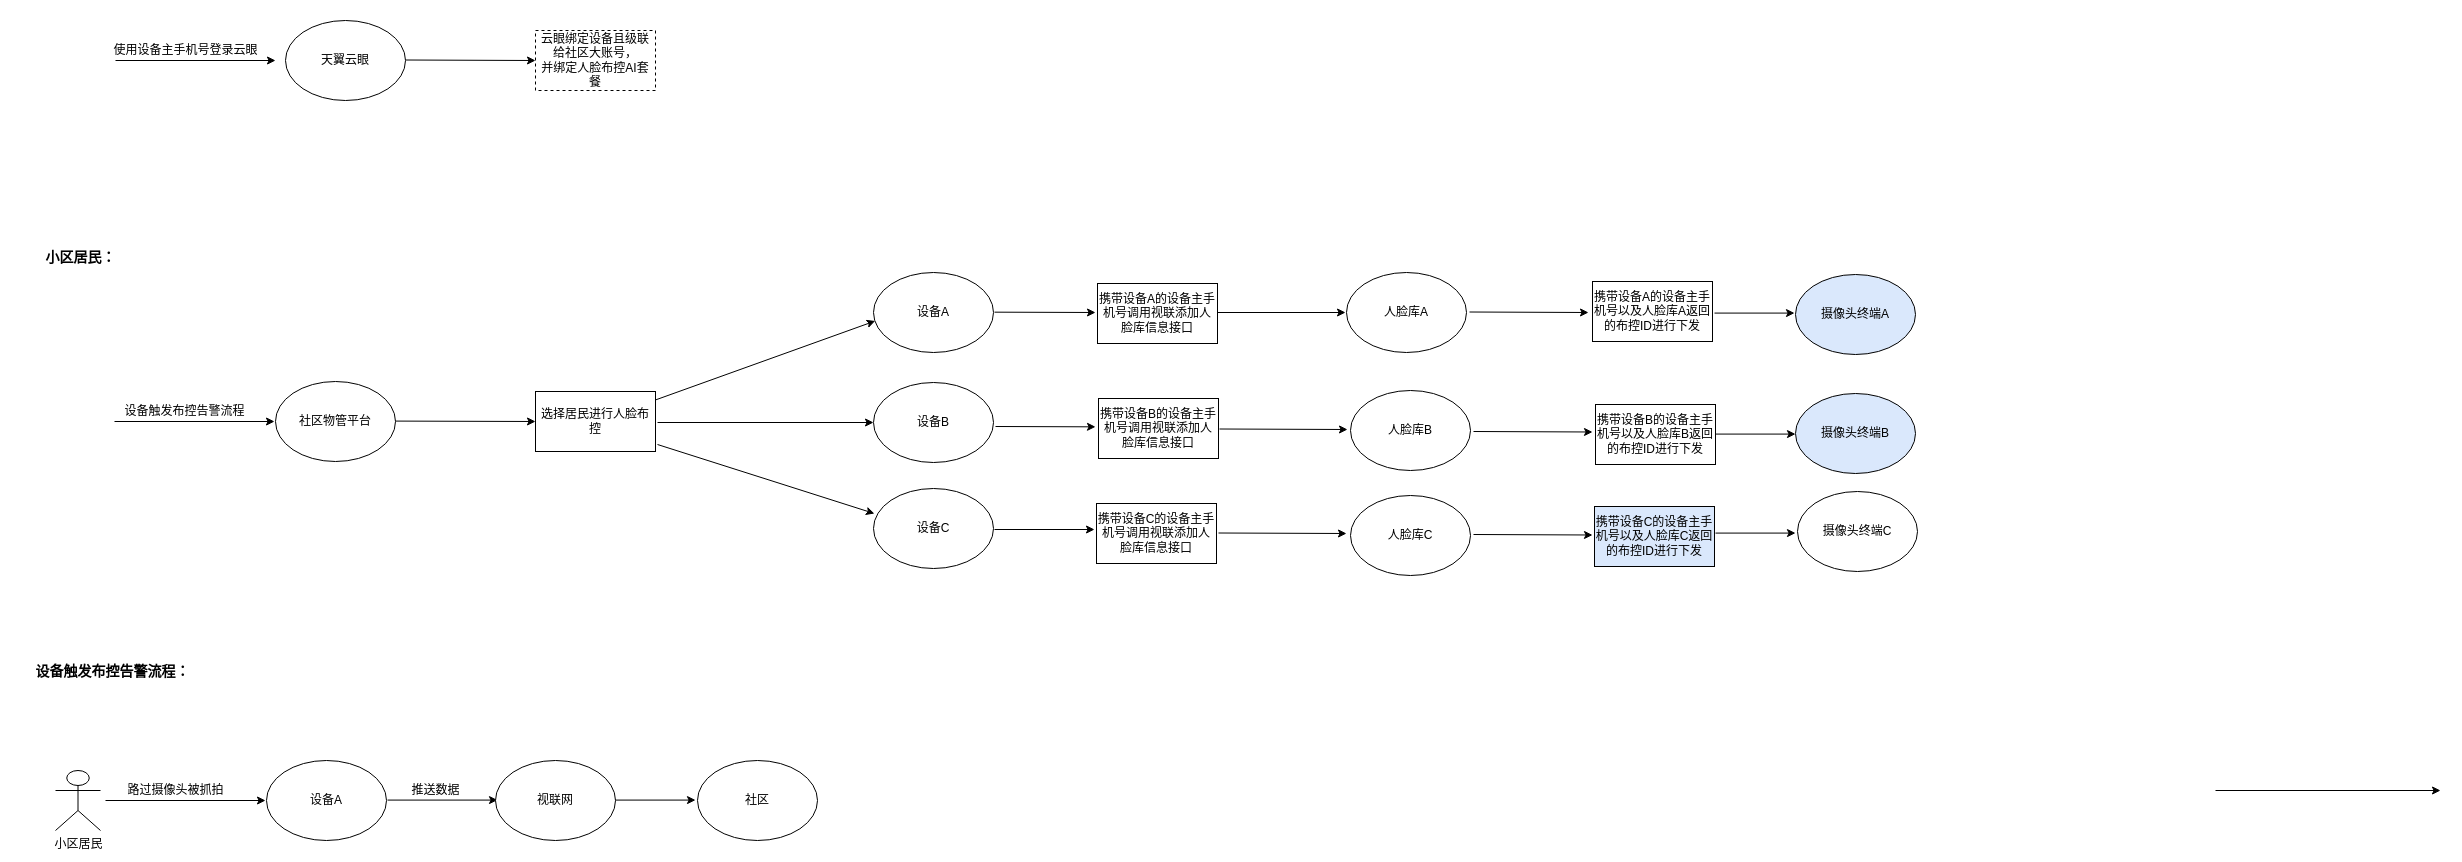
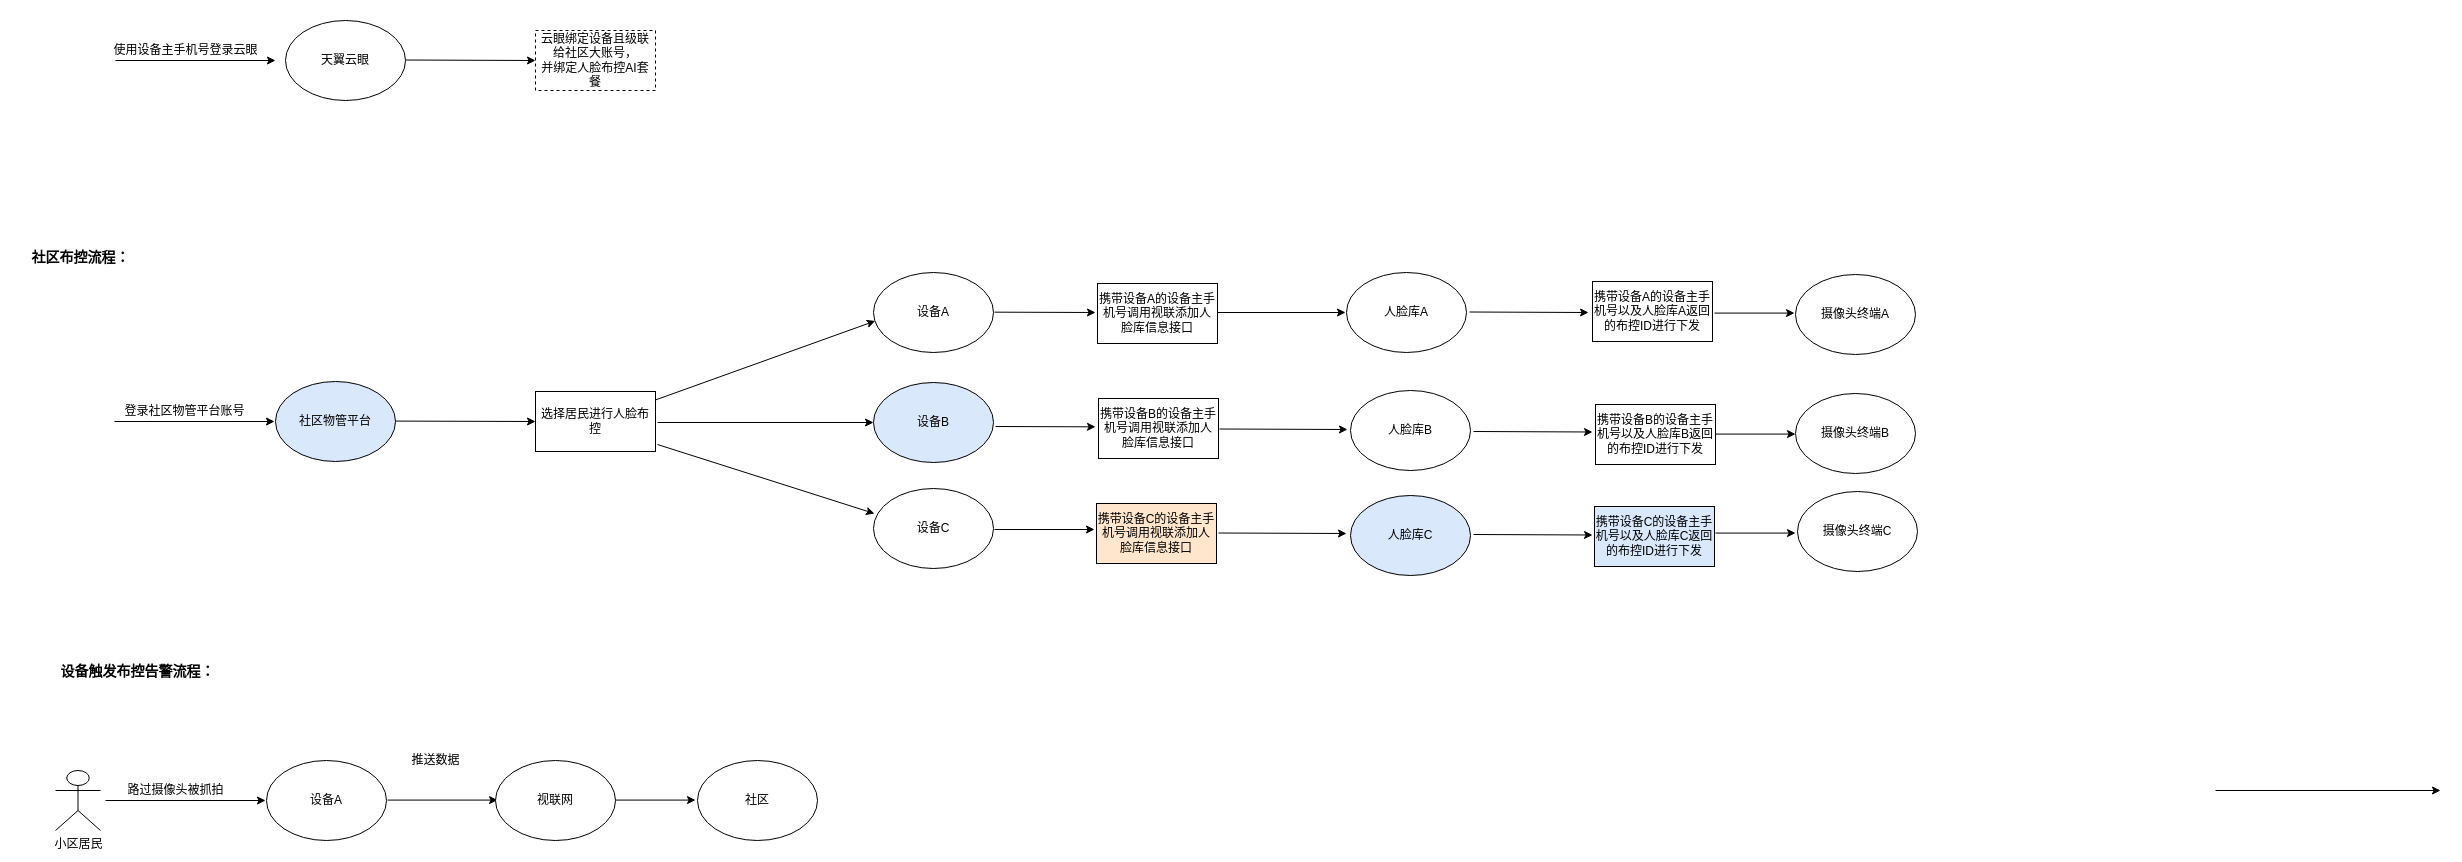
node "小区居民：": label "小区居民：" -> "社区布控流程："
node "摄像头终端A": fillcolor #dae8fc -> #ffffff
node "设备触发布控告警流程": label "设备触发布控告警流程" -> "登录社区物管平台账号"
node "社区物管平台": fillcolor #ffffff -> #dae8fc
node "设备B": fillcolor #ffffff -> #dae8fc
node "摄像头终端B": fillcolor #dae8fc -> #ffffff
node "携带设备C的设备主手机号调用视联添加人脸库信息接口": fillcolor #ffffff -> #ffe6cc
node "人脸库C": fillcolor #ffffff -> #dae8fc
node "设备触发布控告警流程：": moved (113, 672) -> (138, 672)
node "推送数据": moved (436, 791) -> (436, 761)
